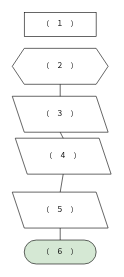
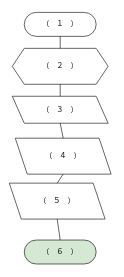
node "（ １ ）": shape rectangle -> rounded rectangle
edge "（ １ ）" -- "（ ２ ）": added
node "（ ３ ）": size 96x36 -> 96x27
node "（ ５ ）": moved (60, 210) -> (57, 201)
